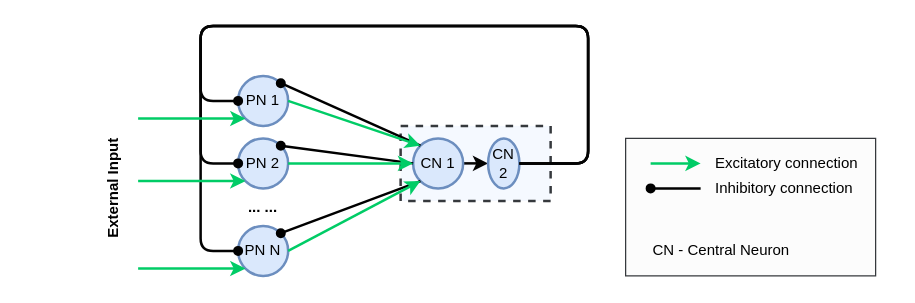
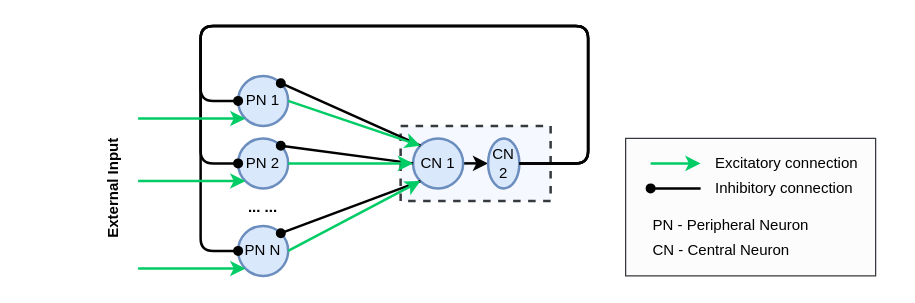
node "PN - Peripheral Neuron": added
